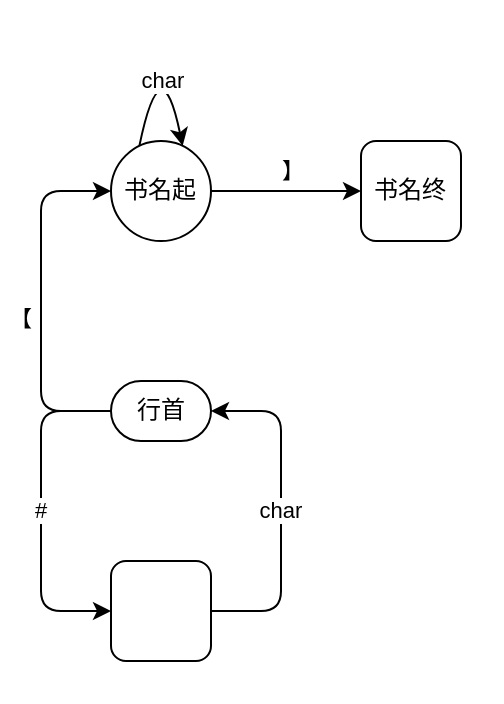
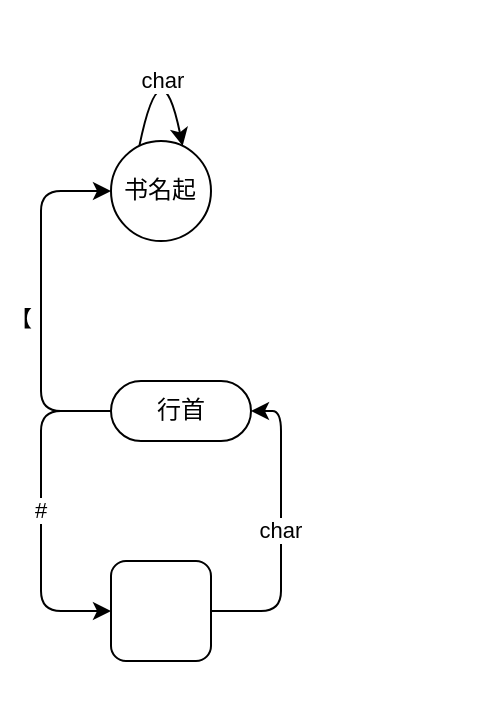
edge "书名起" -> "书名终": removed, label "】"
node "书名终": removed
node "行首": size 100x60 -> 140x60
